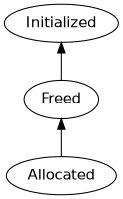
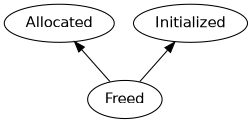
edge "Allocated" -> "Freed": reversed
